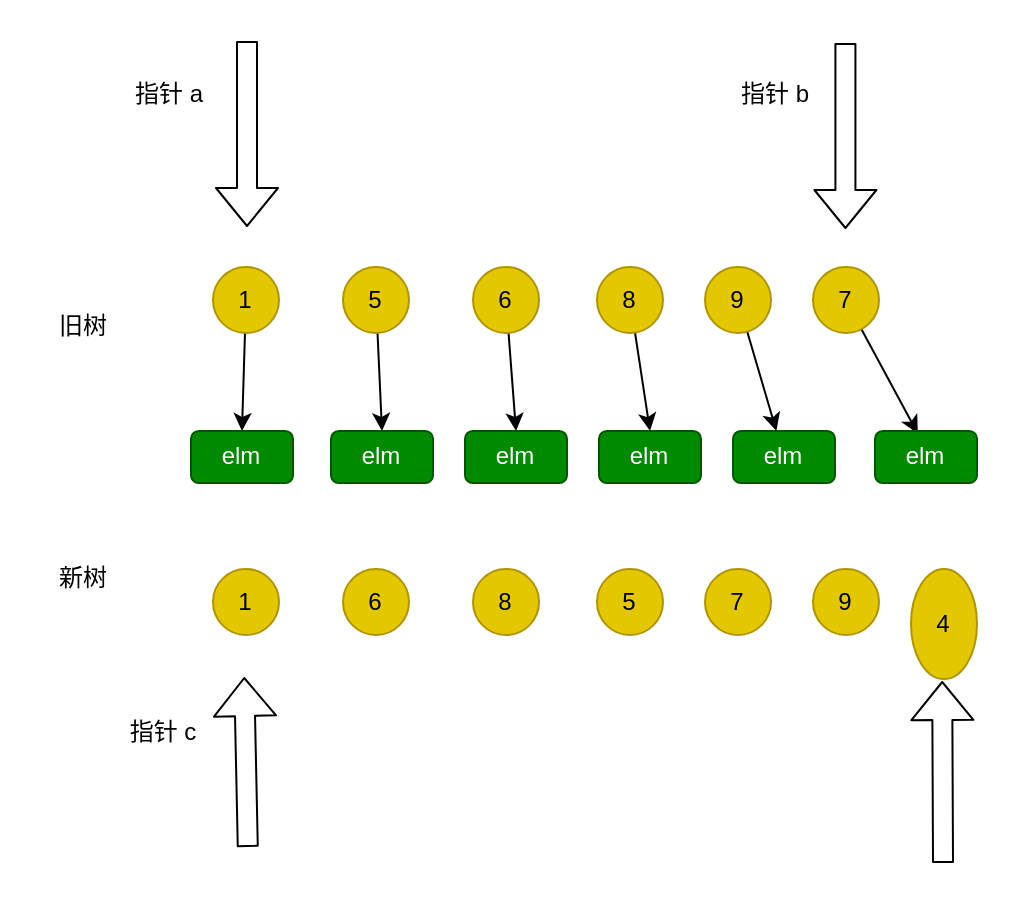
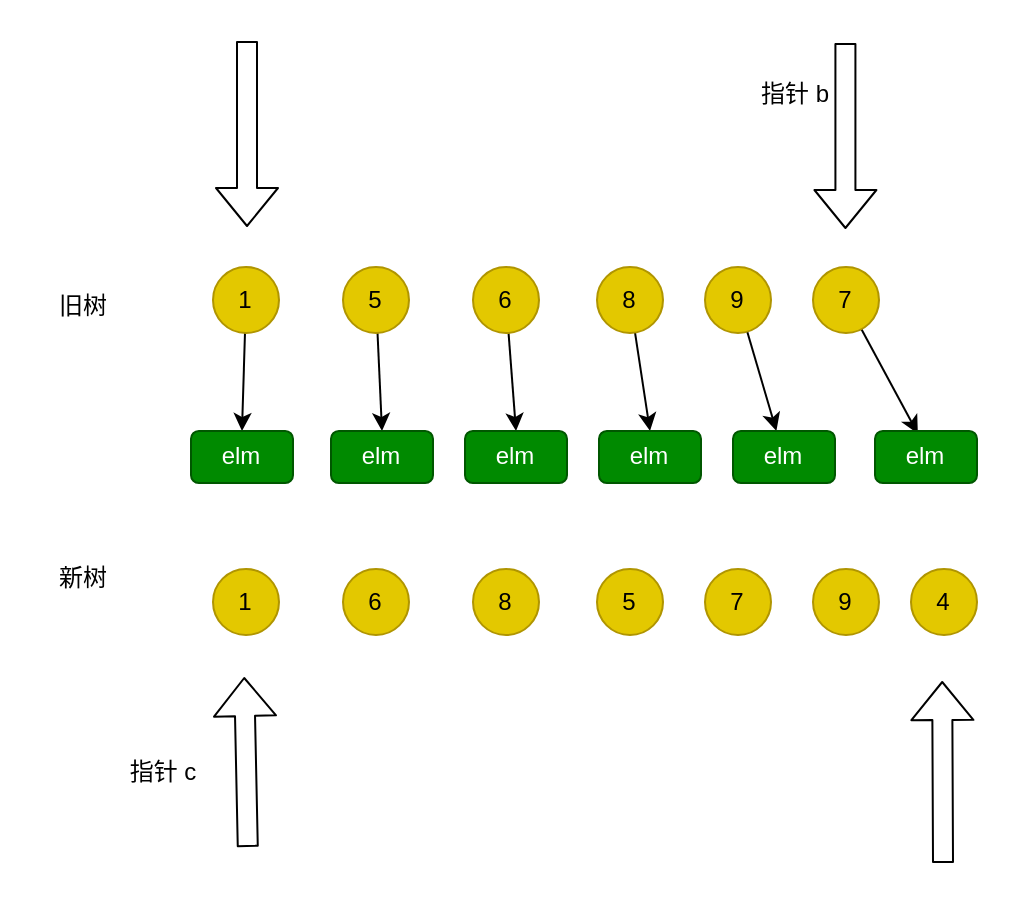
node "指针 a": removed
node "指针 b": moved (775, 95) -> (795, 95)
node "旧树": moved (83, 327) -> (83, 307)
node "4": size 66x110 -> 66x66
node "指针 c": moved (162, 733) -> (162, 773)
